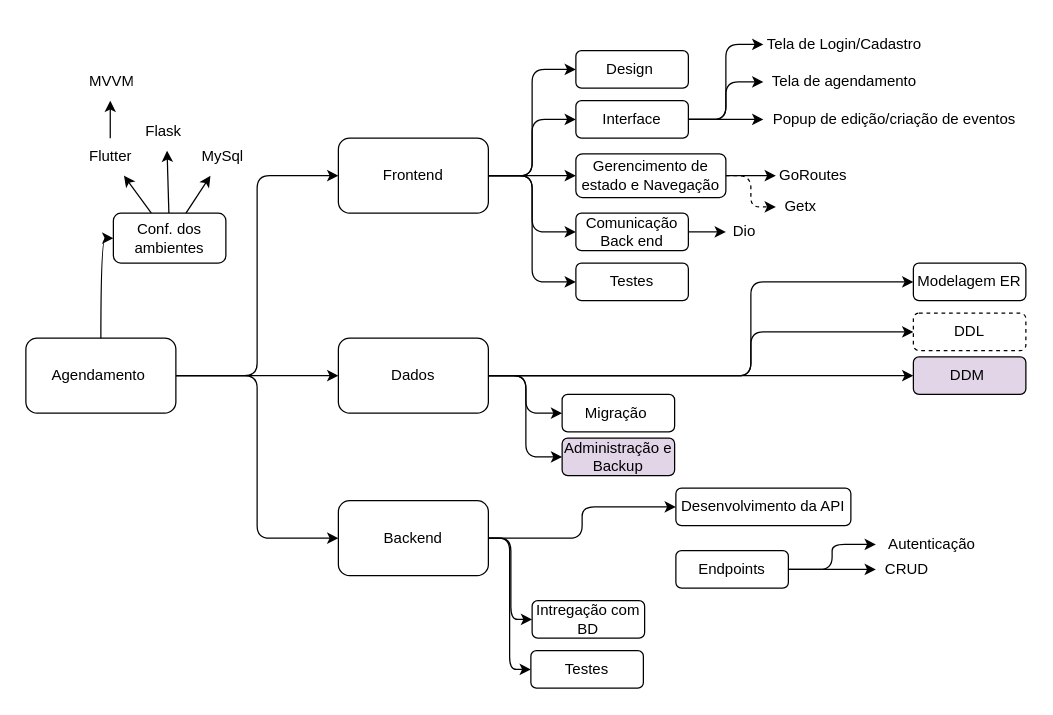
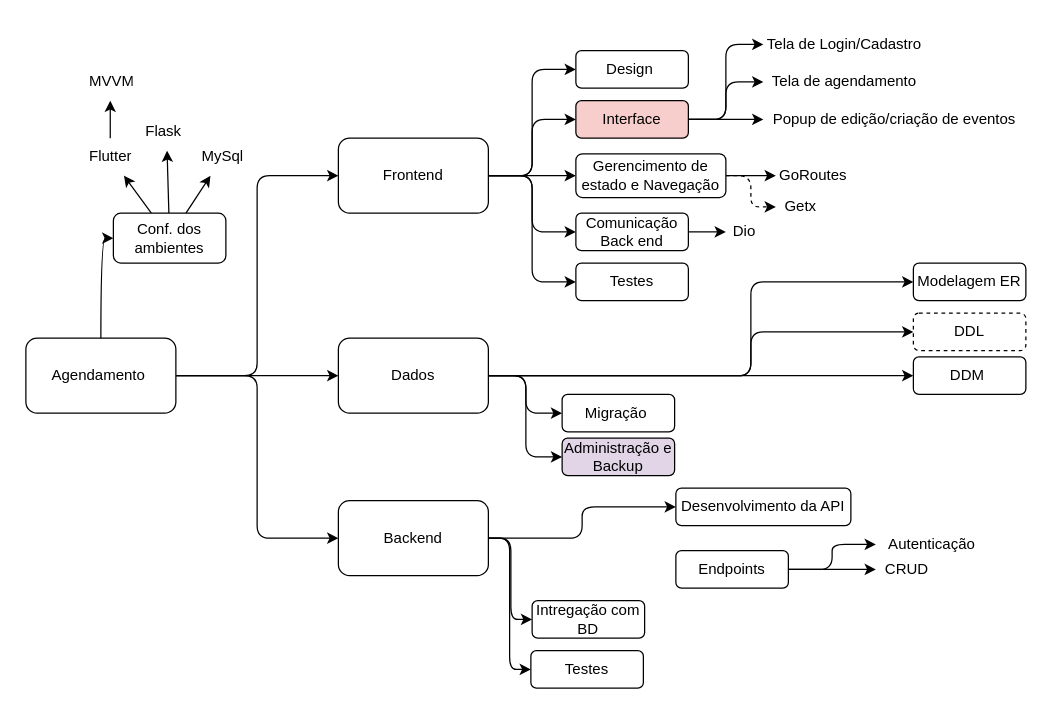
node "Interface": fillcolor #ffffff -> #f8cecc
node "DDM": fillcolor #e1d5e7 -> #ffffff
